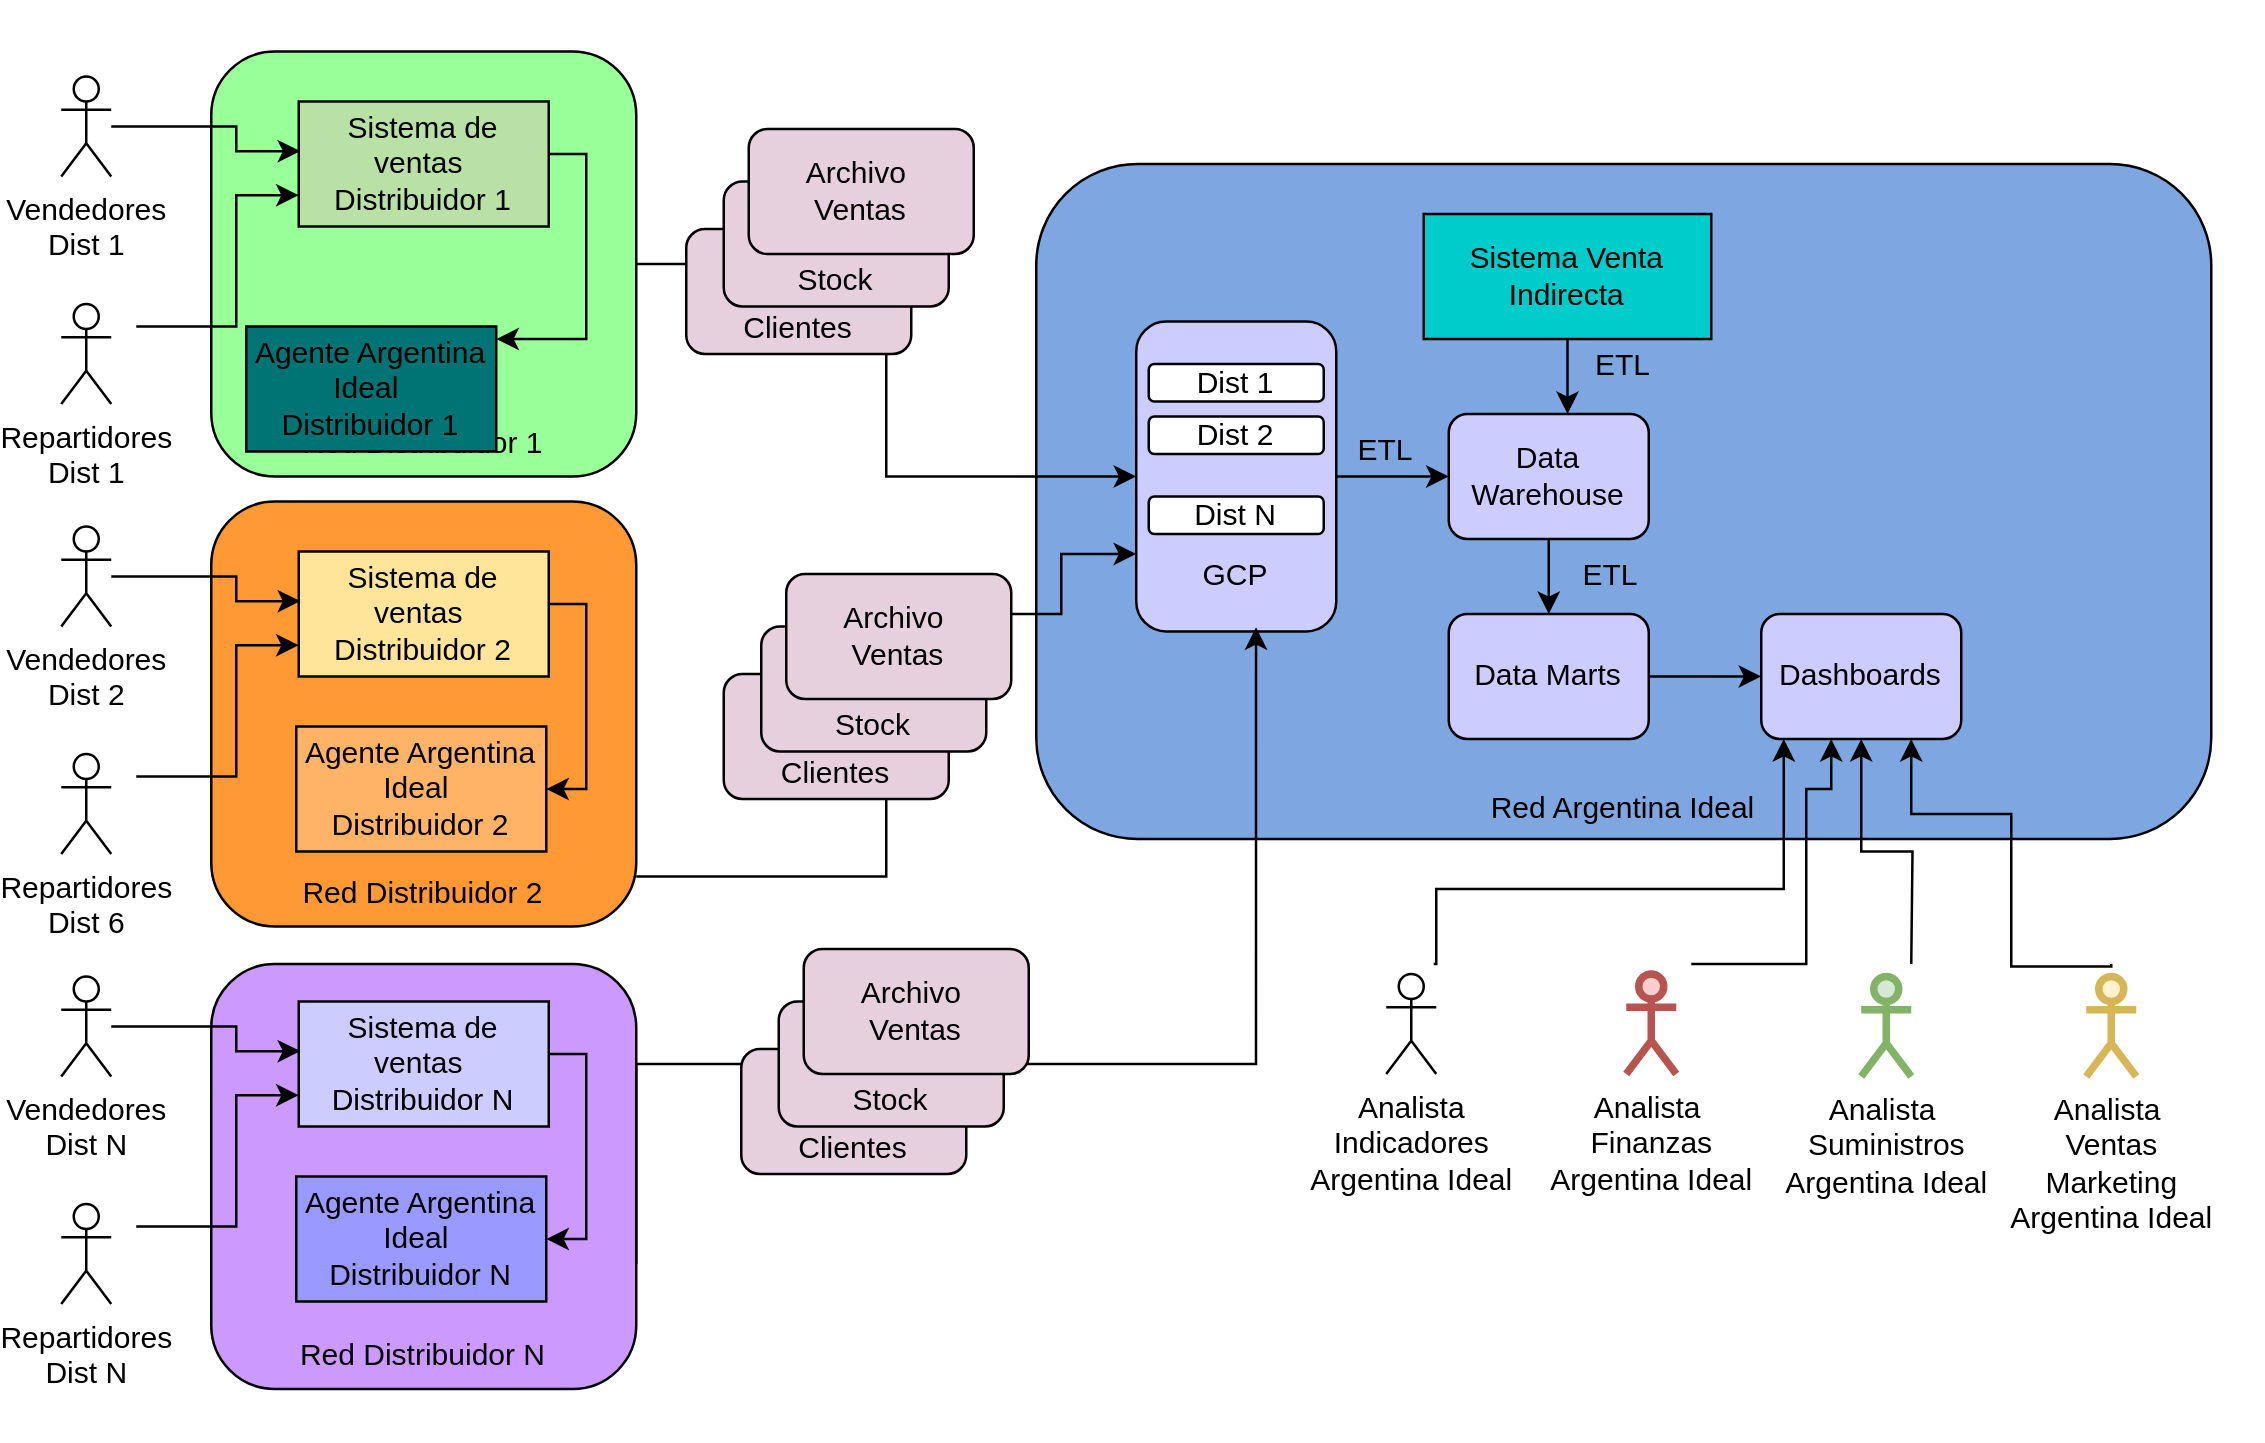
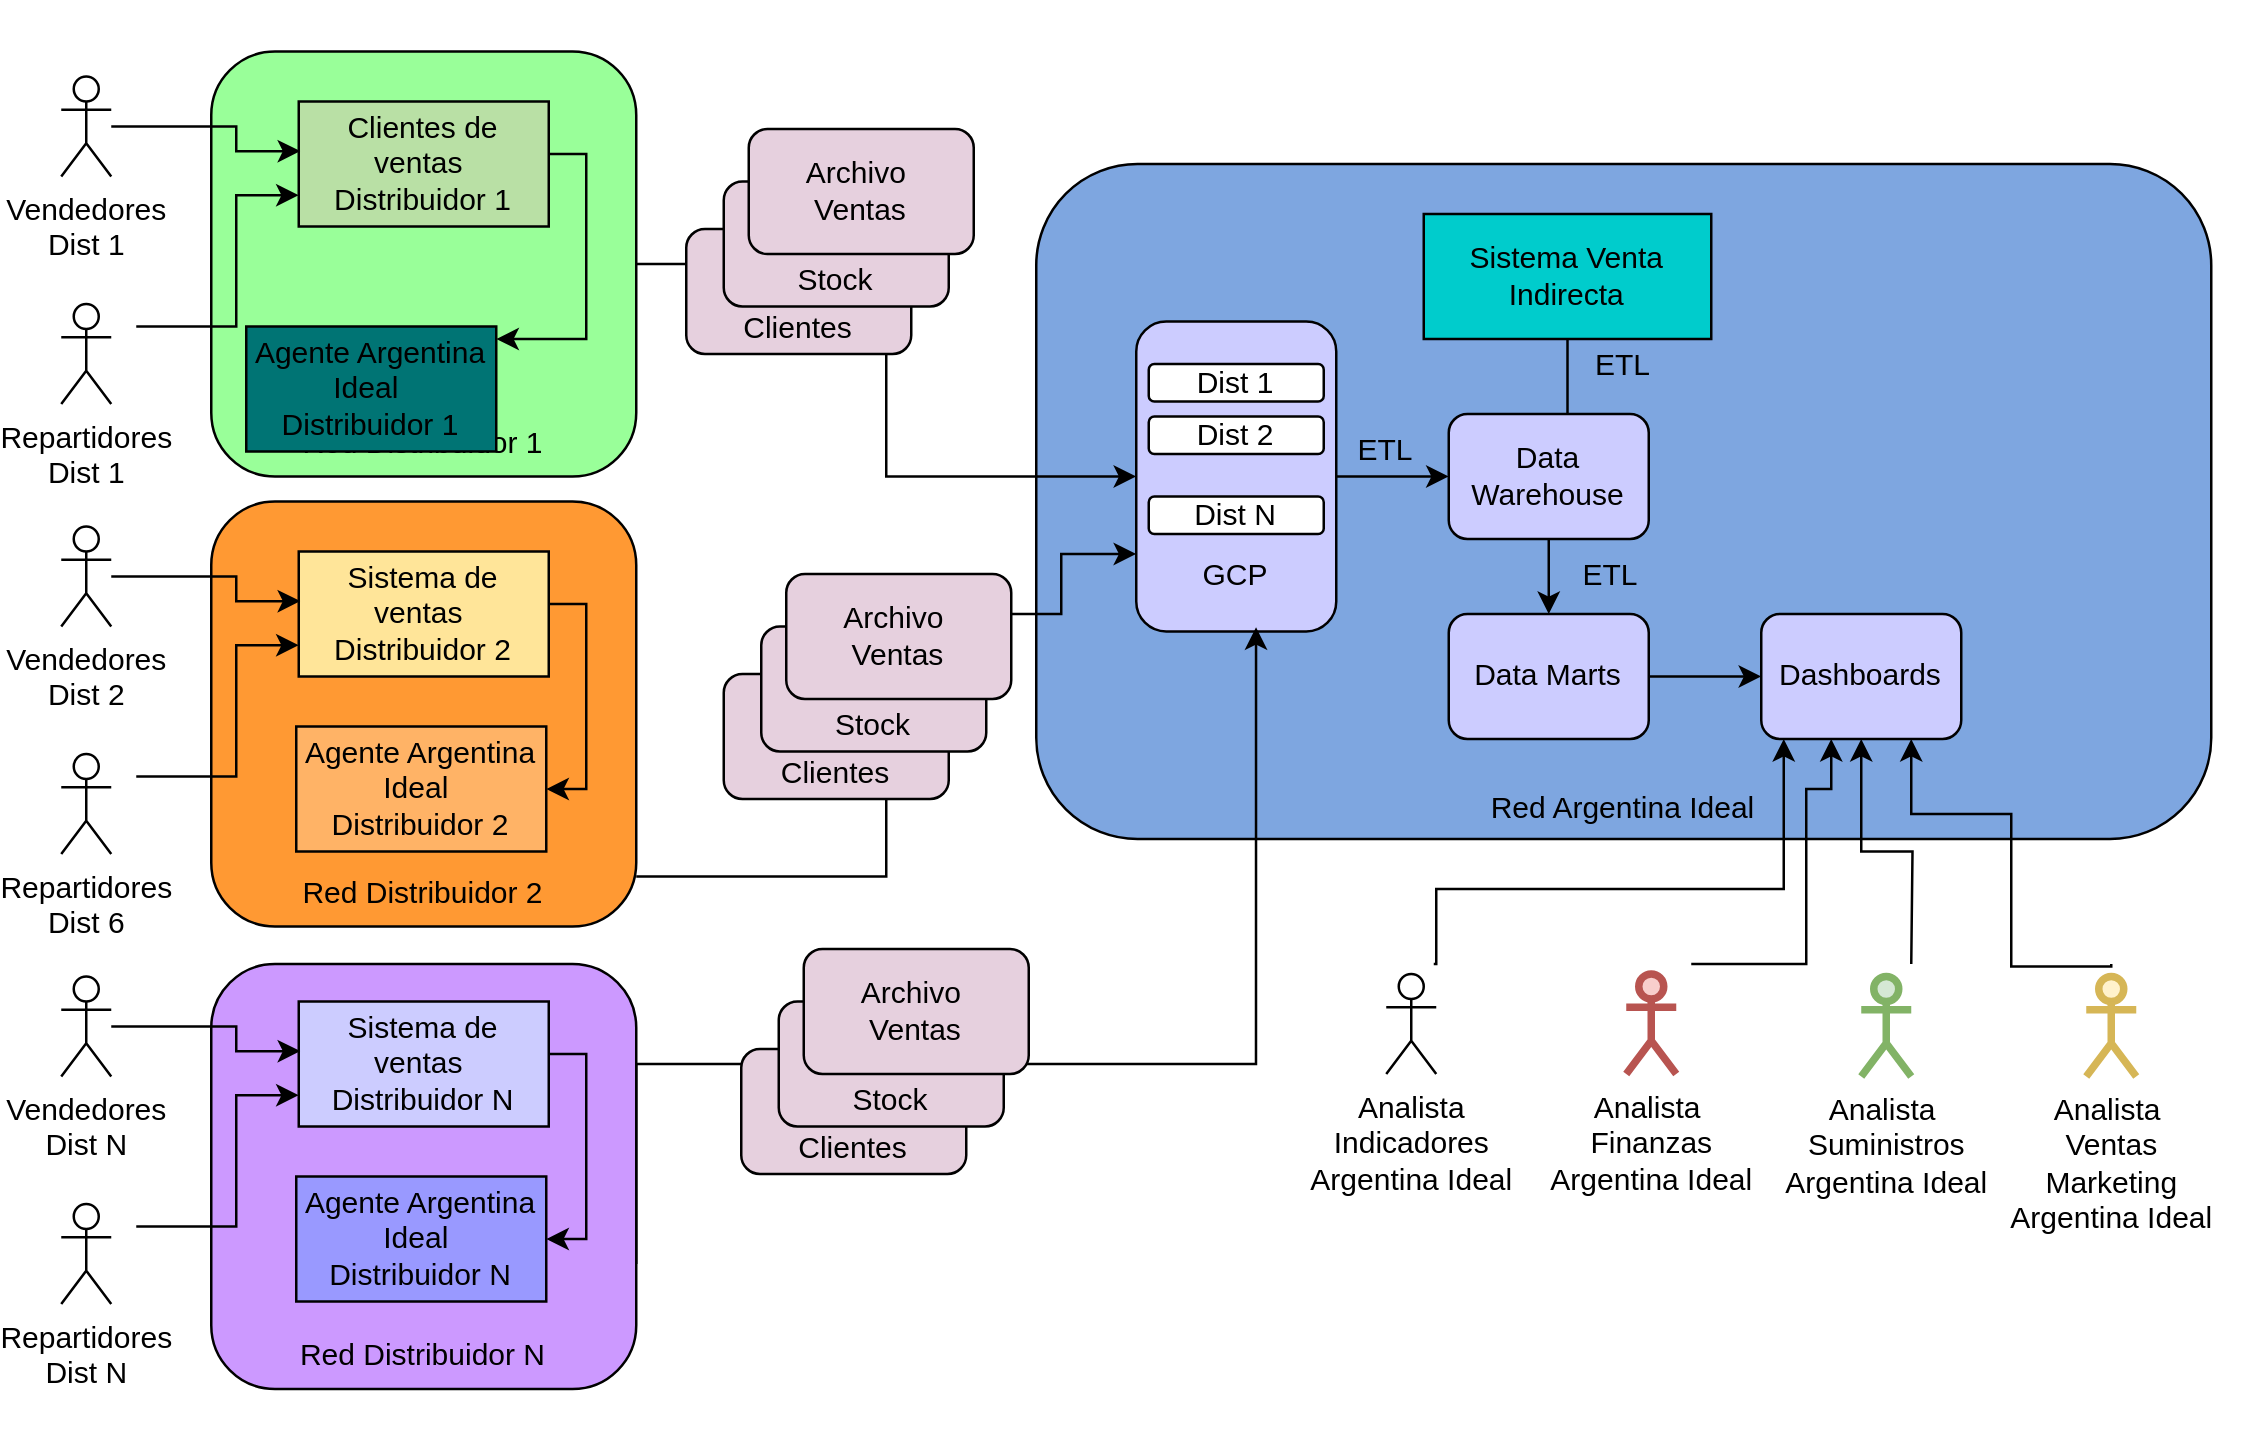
node "Sistema de ventas Distribuidor 1": label "Sistema de ventas Distribuidor 1" -> "Clientes de ventas Distribuidor 1"
edge "Sistema Venta Indirecta" -> "Data Warehouse": arrowhead classic -> none
